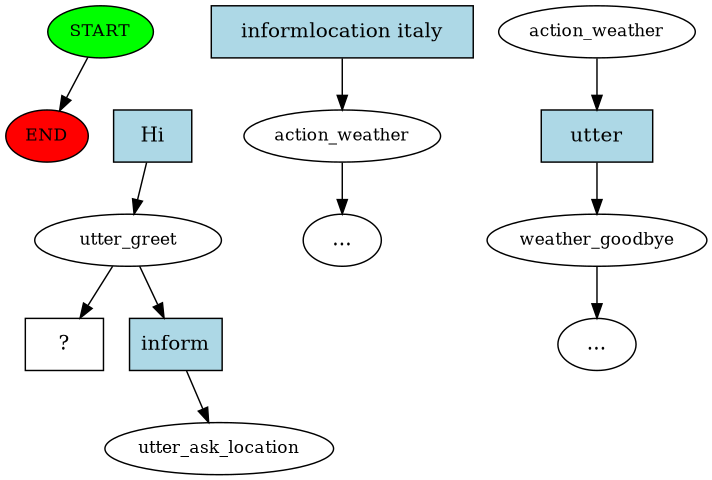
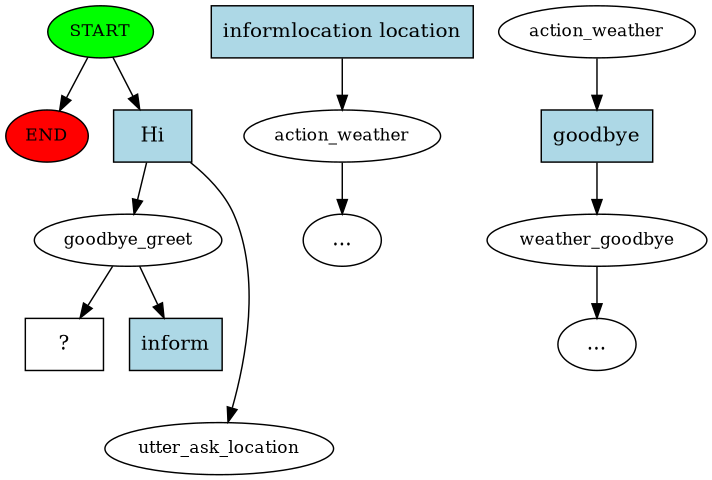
node "informlocation italy": label "informlocation italy" -> "informlocation location"
edge "START" -> "Hi": added
node "utter": label "utter" -> "goodbye"
node "utter_greet": label "utter_greet" -> "goodbye_greet"
edge "inform" -> "utter_ask_location": now "Hi" -> "utter_ask_location"
